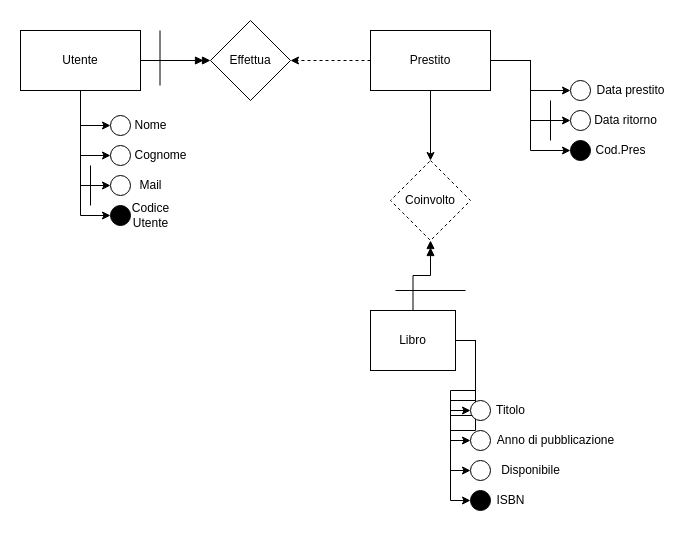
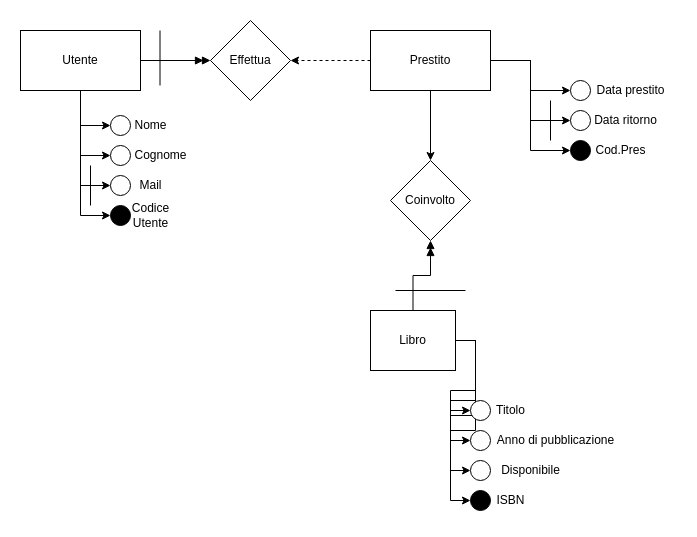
node "Coinvolto": style dashed -> solid
